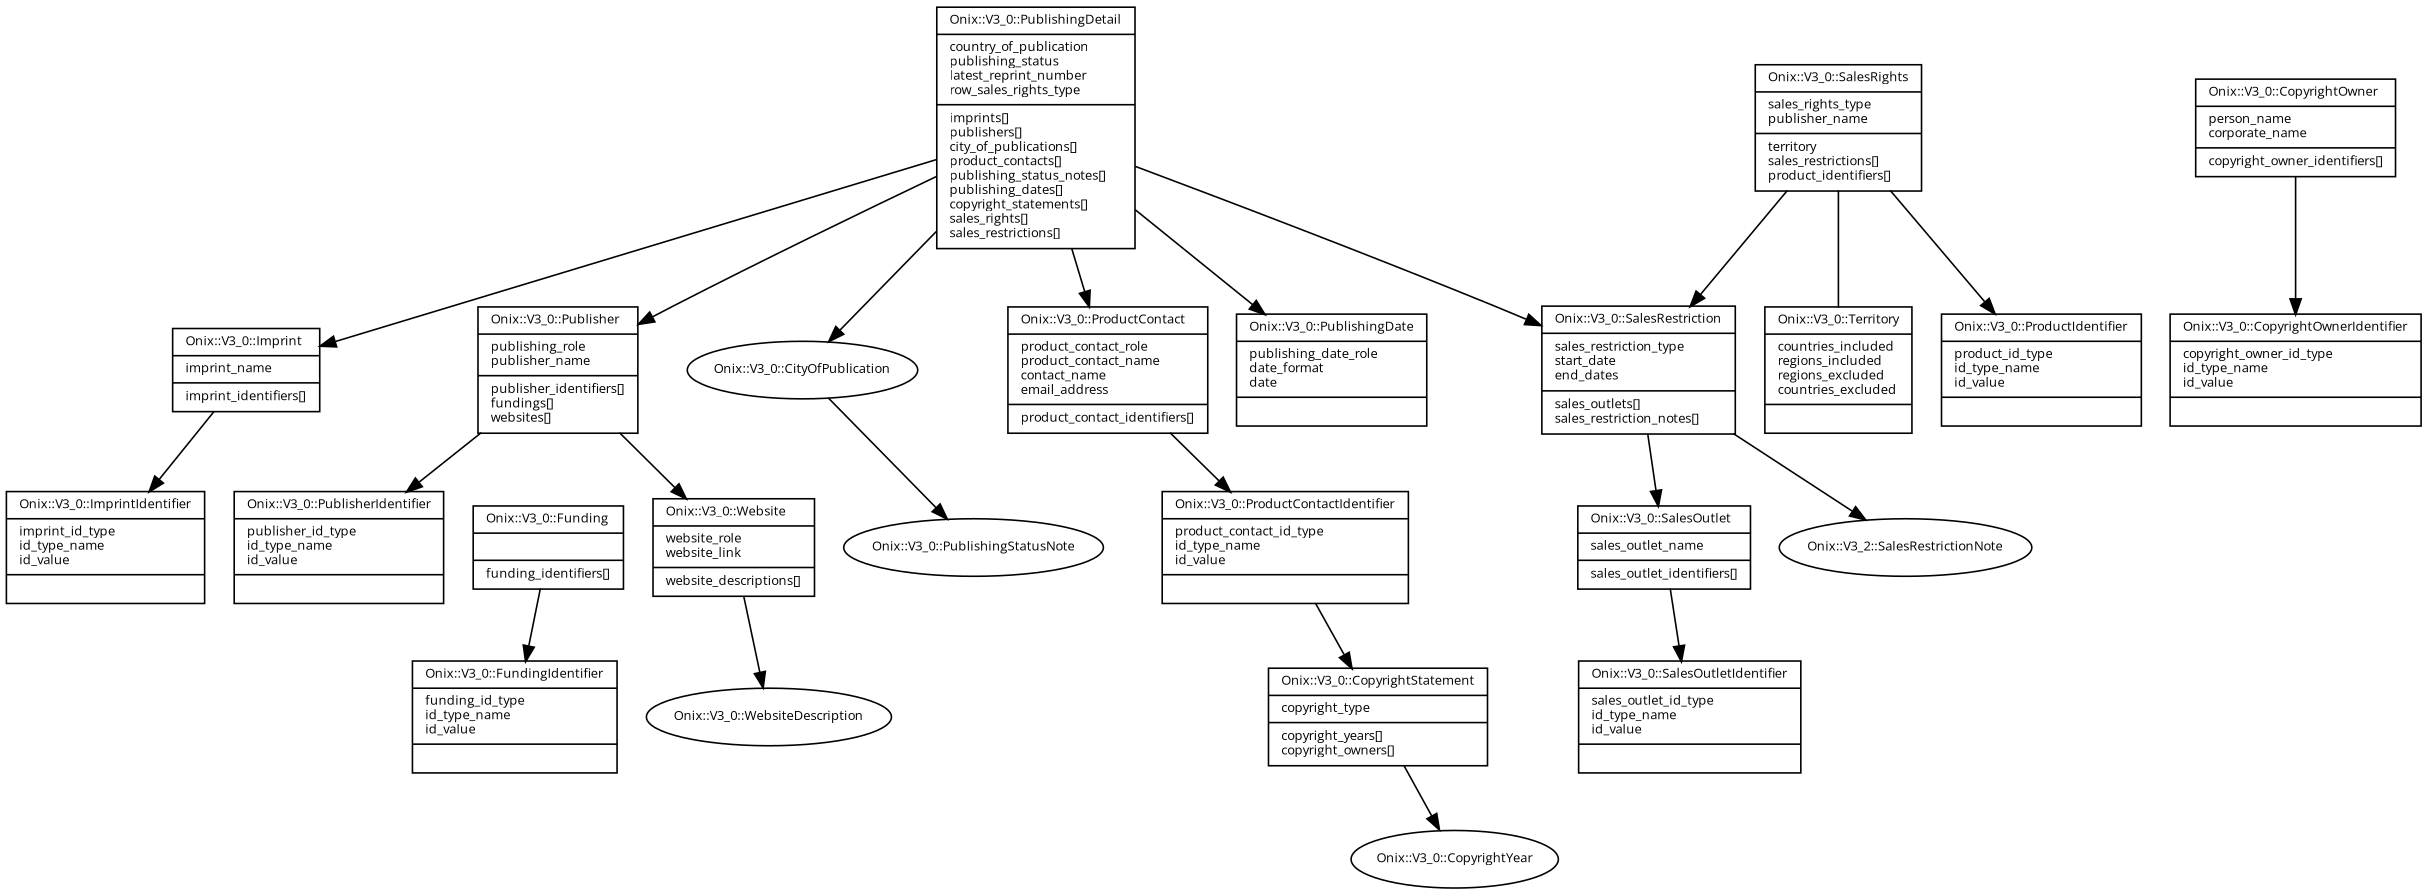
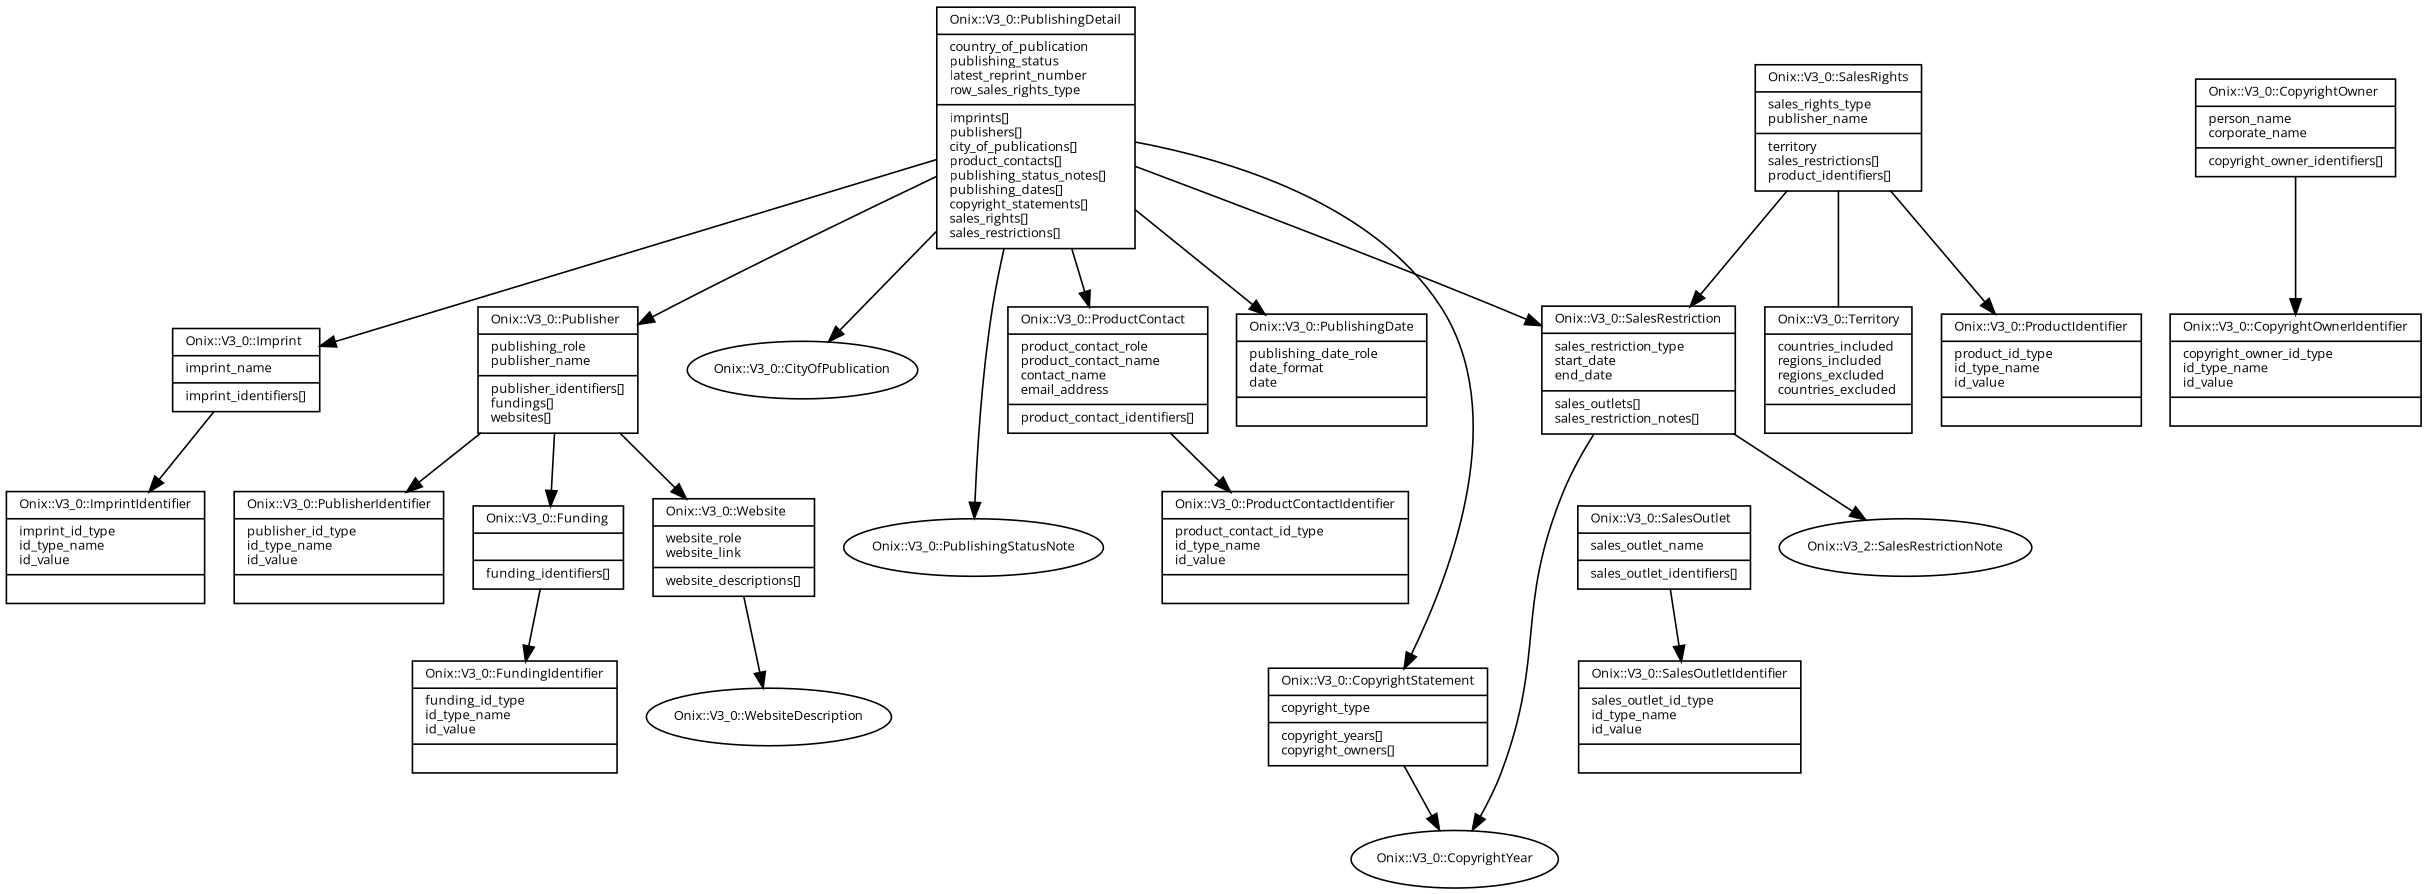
node "Onix::V3_0::SalesRestriction": text "end_dates" -> "end_date"
edge "Onix::V3_0::CityOfPublication" -> "Onix::V3_0::PublishingStatusNote": now "Onix::V3_0::PublishingDetail" -> "Onix::V3_0::PublishingStatusNote"
edge "Onix::V3_0::Publisher" -> "Onix::V3_0::Funding": added
edge "Onix::V3_0::SalesRestriction" -> "Onix::V3_0::SalesOutlet": now "Onix::V3_0::SalesRestriction" -> "Onix::V3_0::CopyrightYear"
edge "Onix::V3_0::ProductContactIdentifier" -> "Onix::V3_0::CopyrightStatement": now "Onix::V3_0::PublishingDetail" -> "Onix::V3_0::CopyrightStatement"
